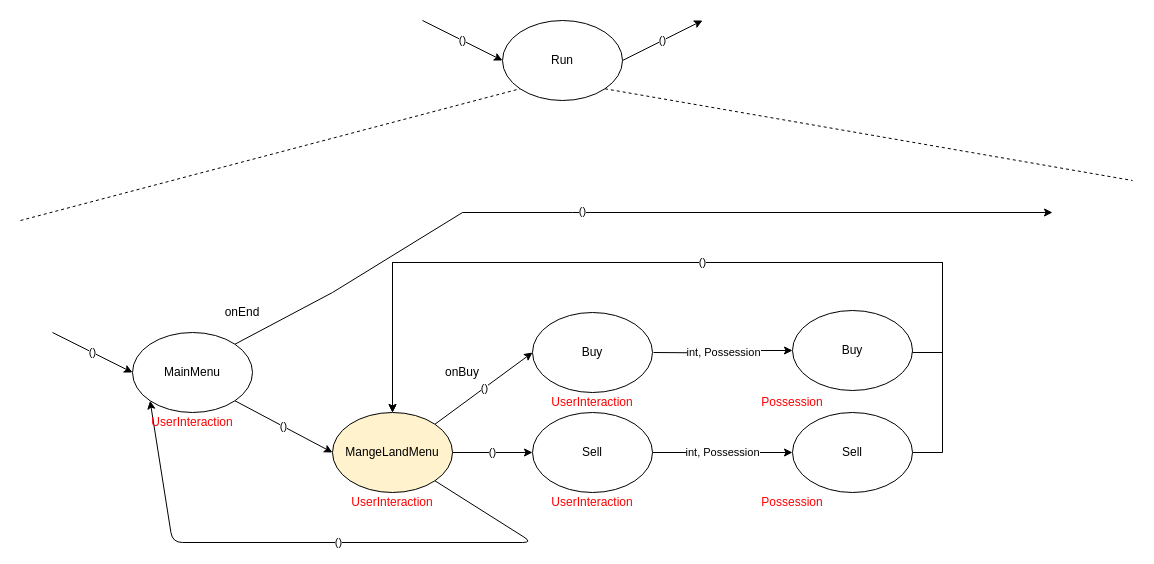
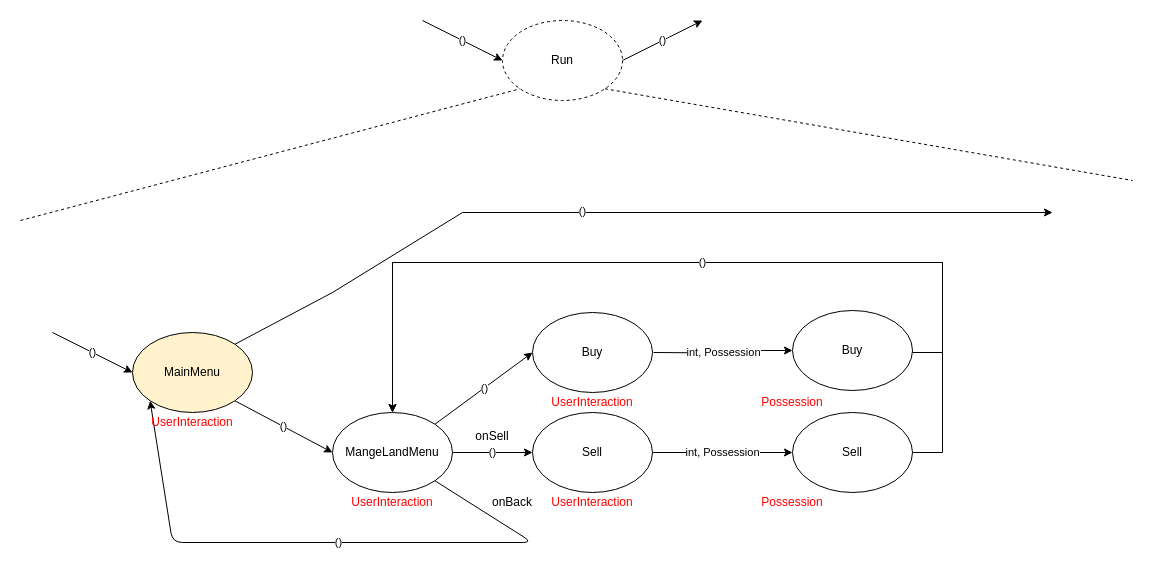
node "Run": style solid -> dashed
node "onEnd": removed
node "MainMenu": fillcolor #ffffff -> #fff2cc
node "onBuy": removed
node "onSell": added
node "MangeLandMenu": fillcolor #fff2cc -> #ffffff
node "onBack": added
